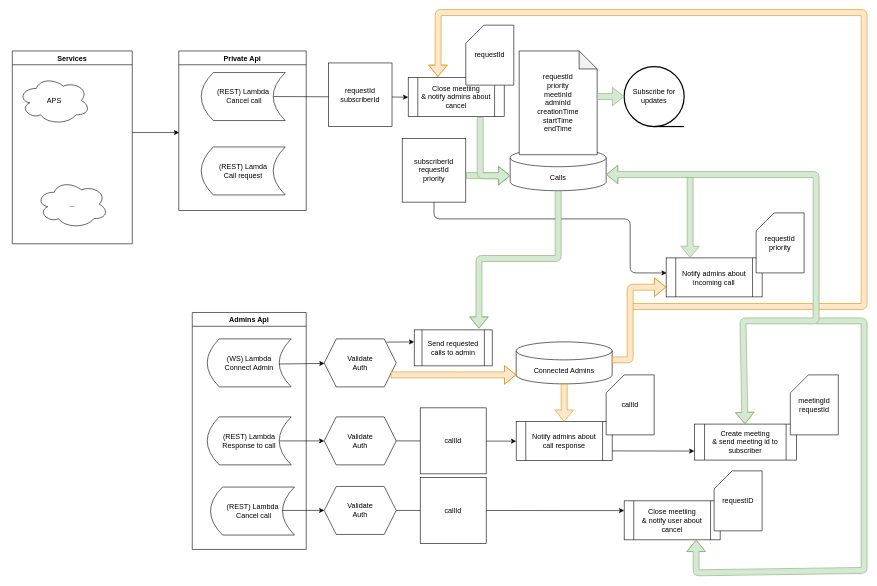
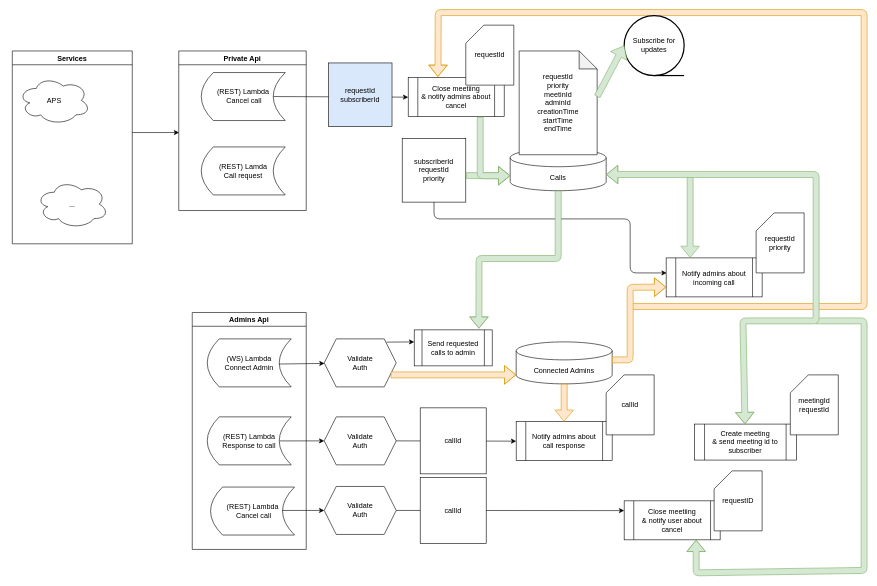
node "requestId subscriberId": fillcolor #ffffff -> #dae8fc
node "Subscribe for updates": moved (654, 96) -> (654, 45)
edge "Notify admins about call response" -> "Create meeting & send meeting id to subscriber": removed
